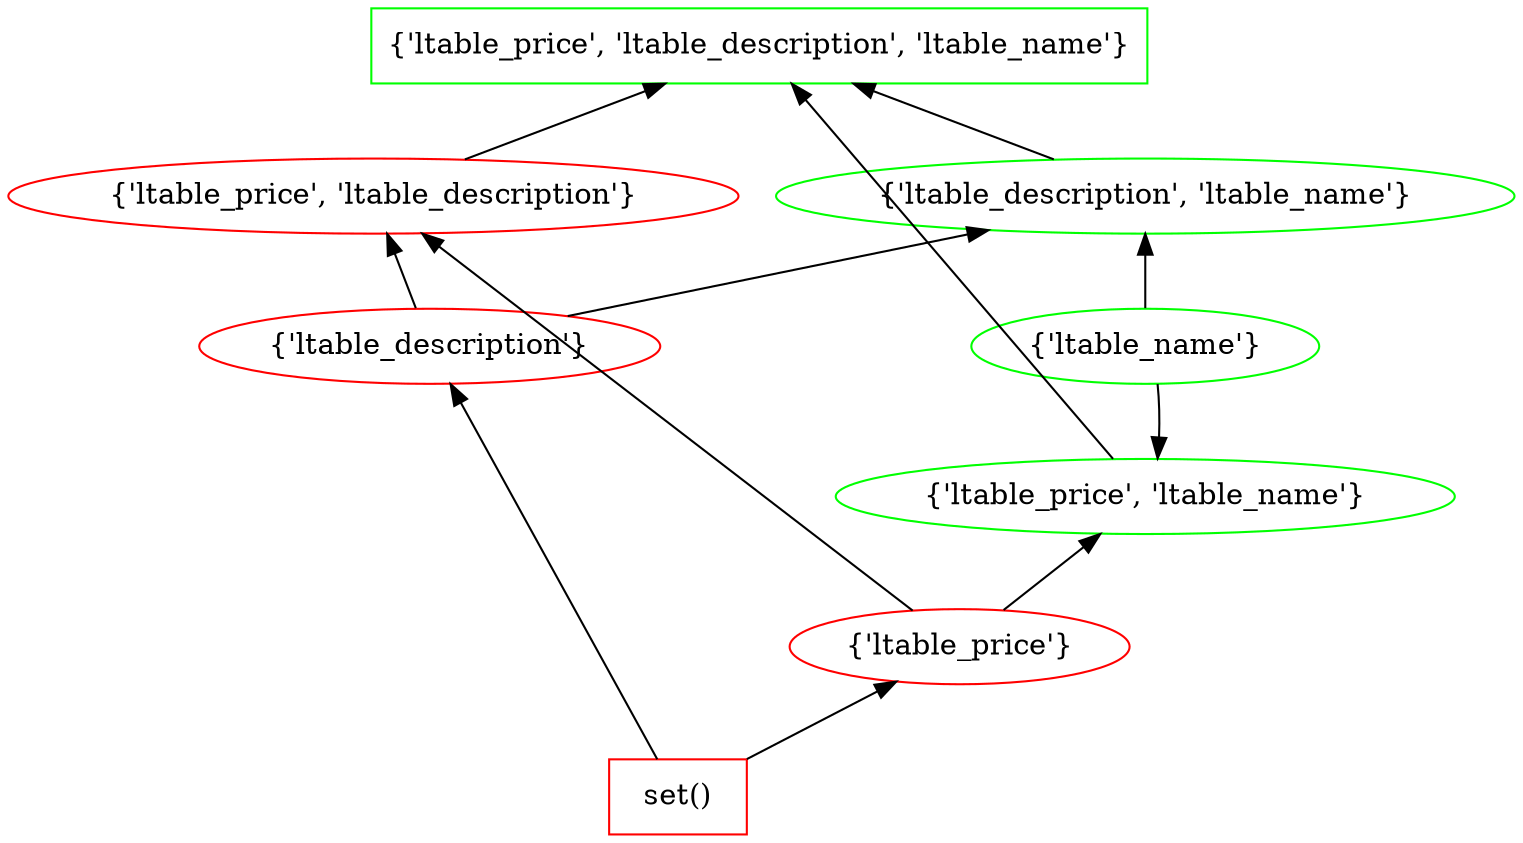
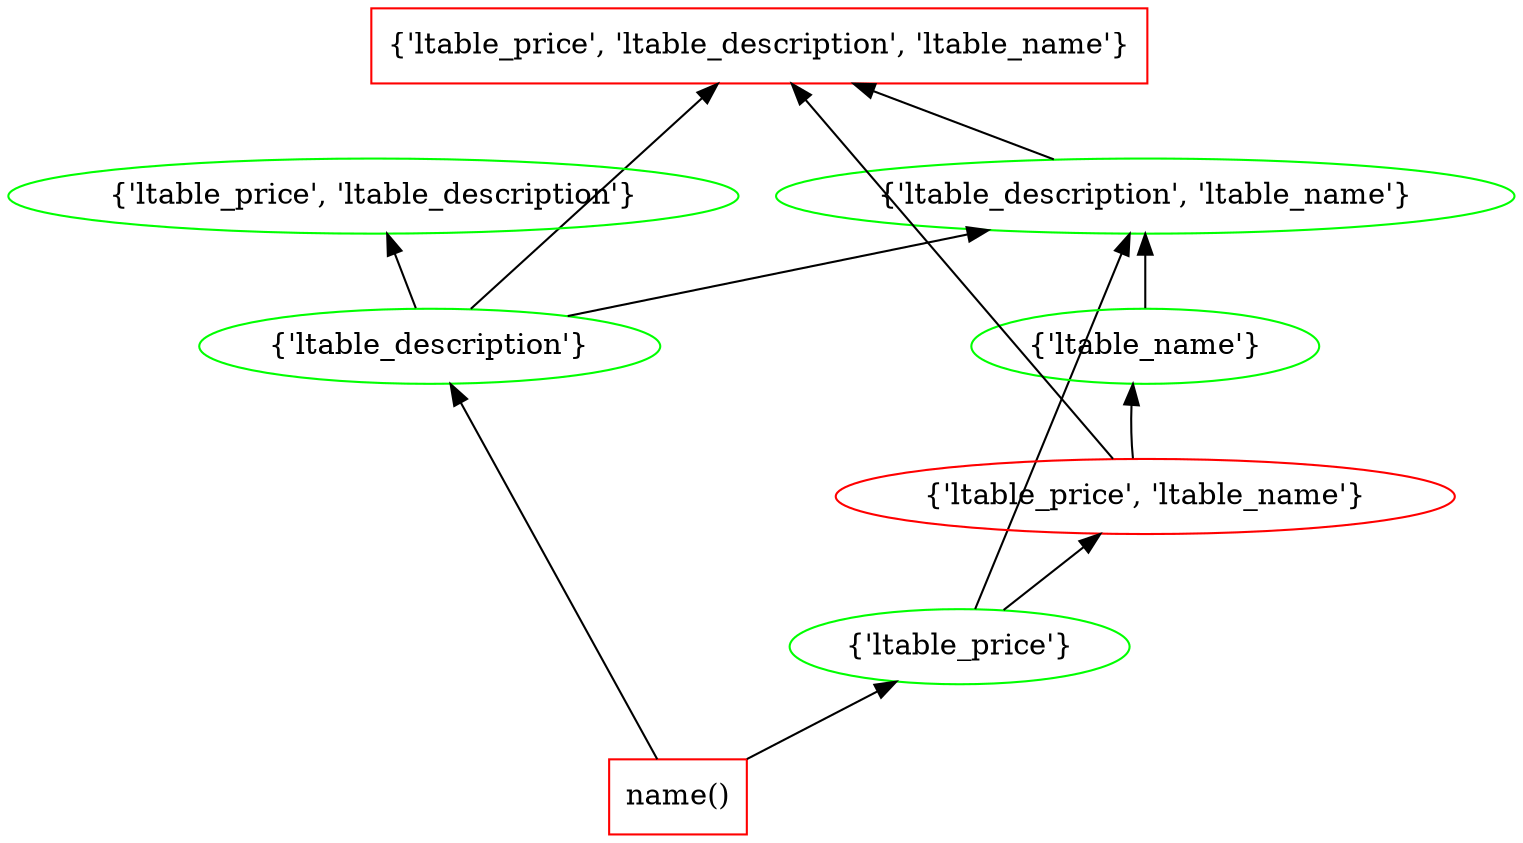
node "{'ltable_price', 'ltable_description', 'ltable_name'}": color green -> red
edge "{'ltable_price', 'ltable_description'}" -> "{'ltable_price', 'ltable_description', 'ltable_name'}": now "{'ltable_description'}" -> "{'ltable_price', 'ltable_description', 'ltable_name'}"
node "{'ltable_price', 'ltable_description'}": color red -> green
node "{'ltable_description'}": color red -> green
edge "{'ltable_name'}" -> "{'ltable_price', 'ltable_name'}": reversed
edge "{'ltable_price'}" -> "{'ltable_price', 'ltable_description'}": now "{'ltable_price'}" -> "{'ltable_description', 'ltable_name'}"
node "{'ltable_price', 'ltable_name'}": color green -> red
node "{'ltable_price'}": color red -> green
node "set()": label "set()" -> "name()"
